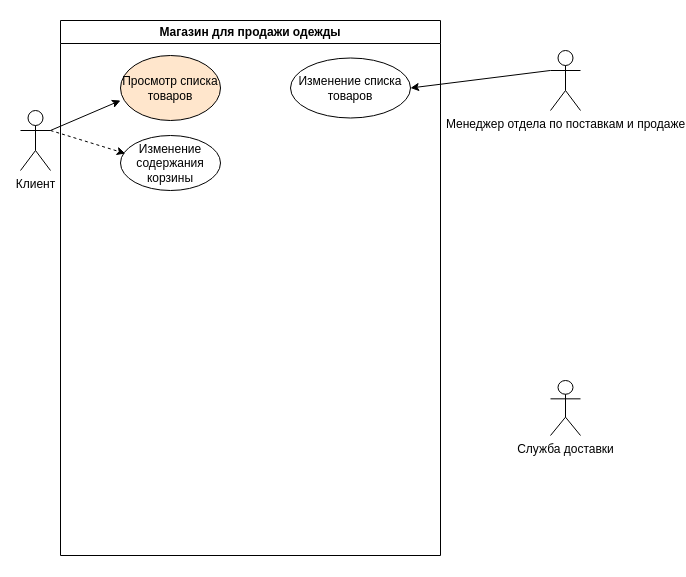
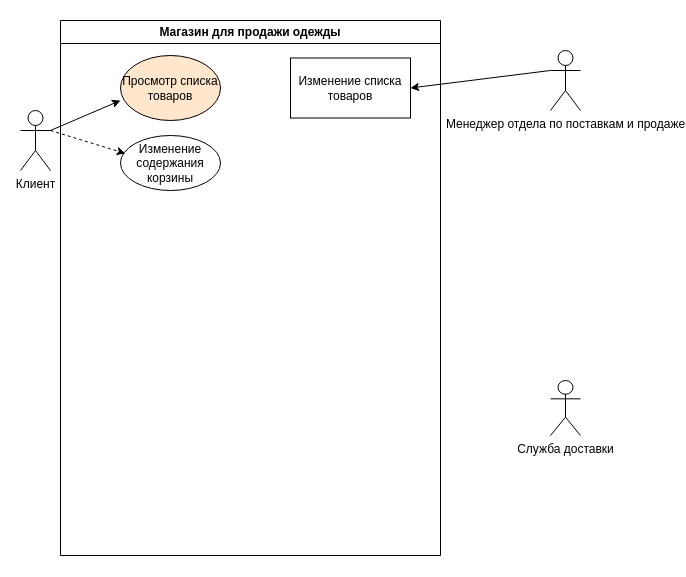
node "Изменение списка товаров": shape ellipse -> rectangle
